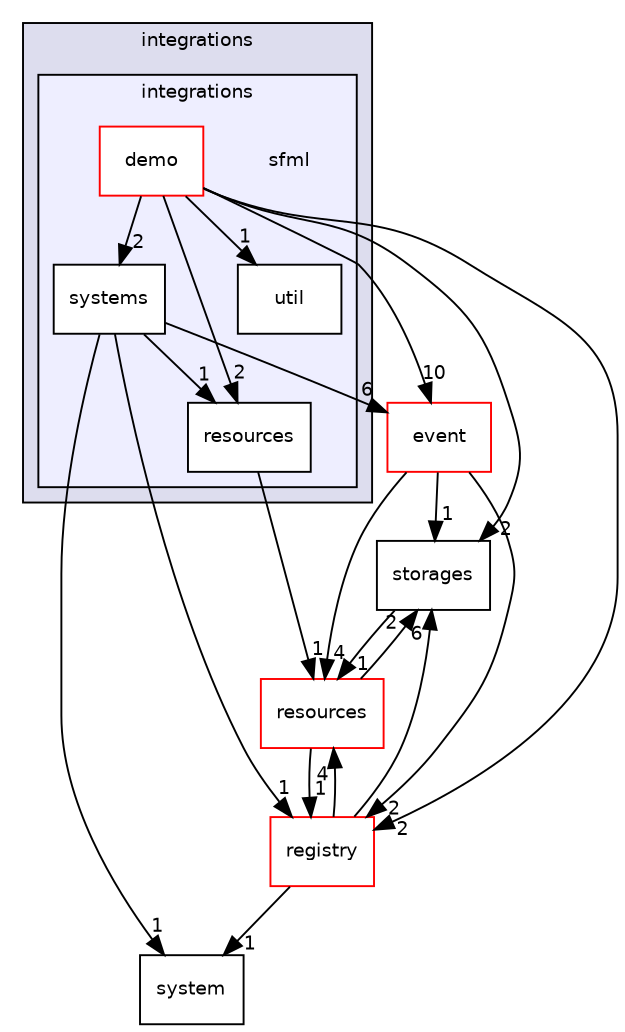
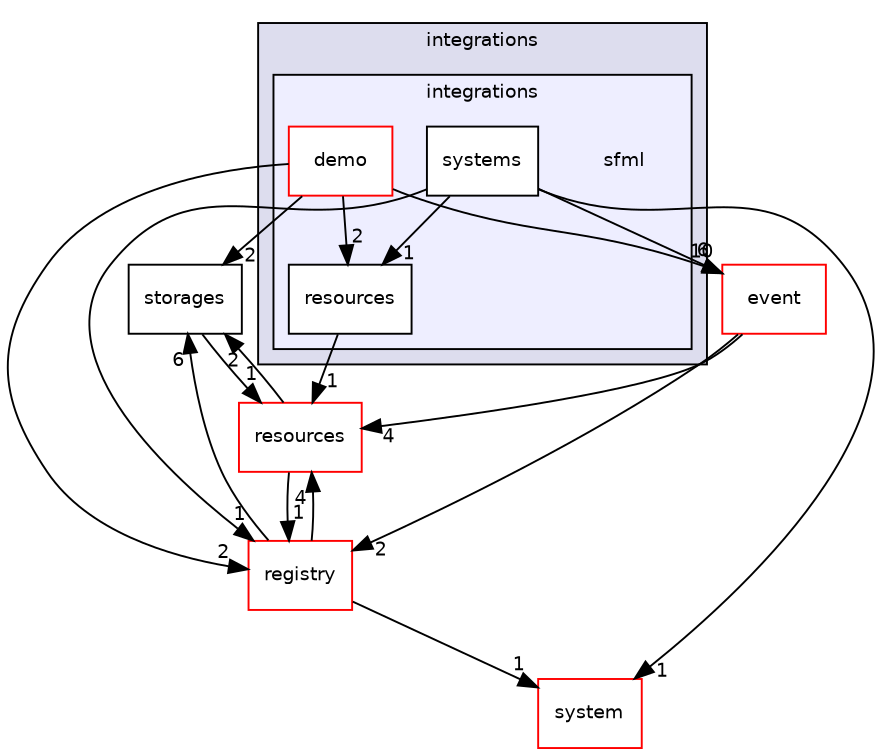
edge "demo" -> "systems": removed
node "util": removed
edge "event" -> "storages": removed
node "system": color black -> red
